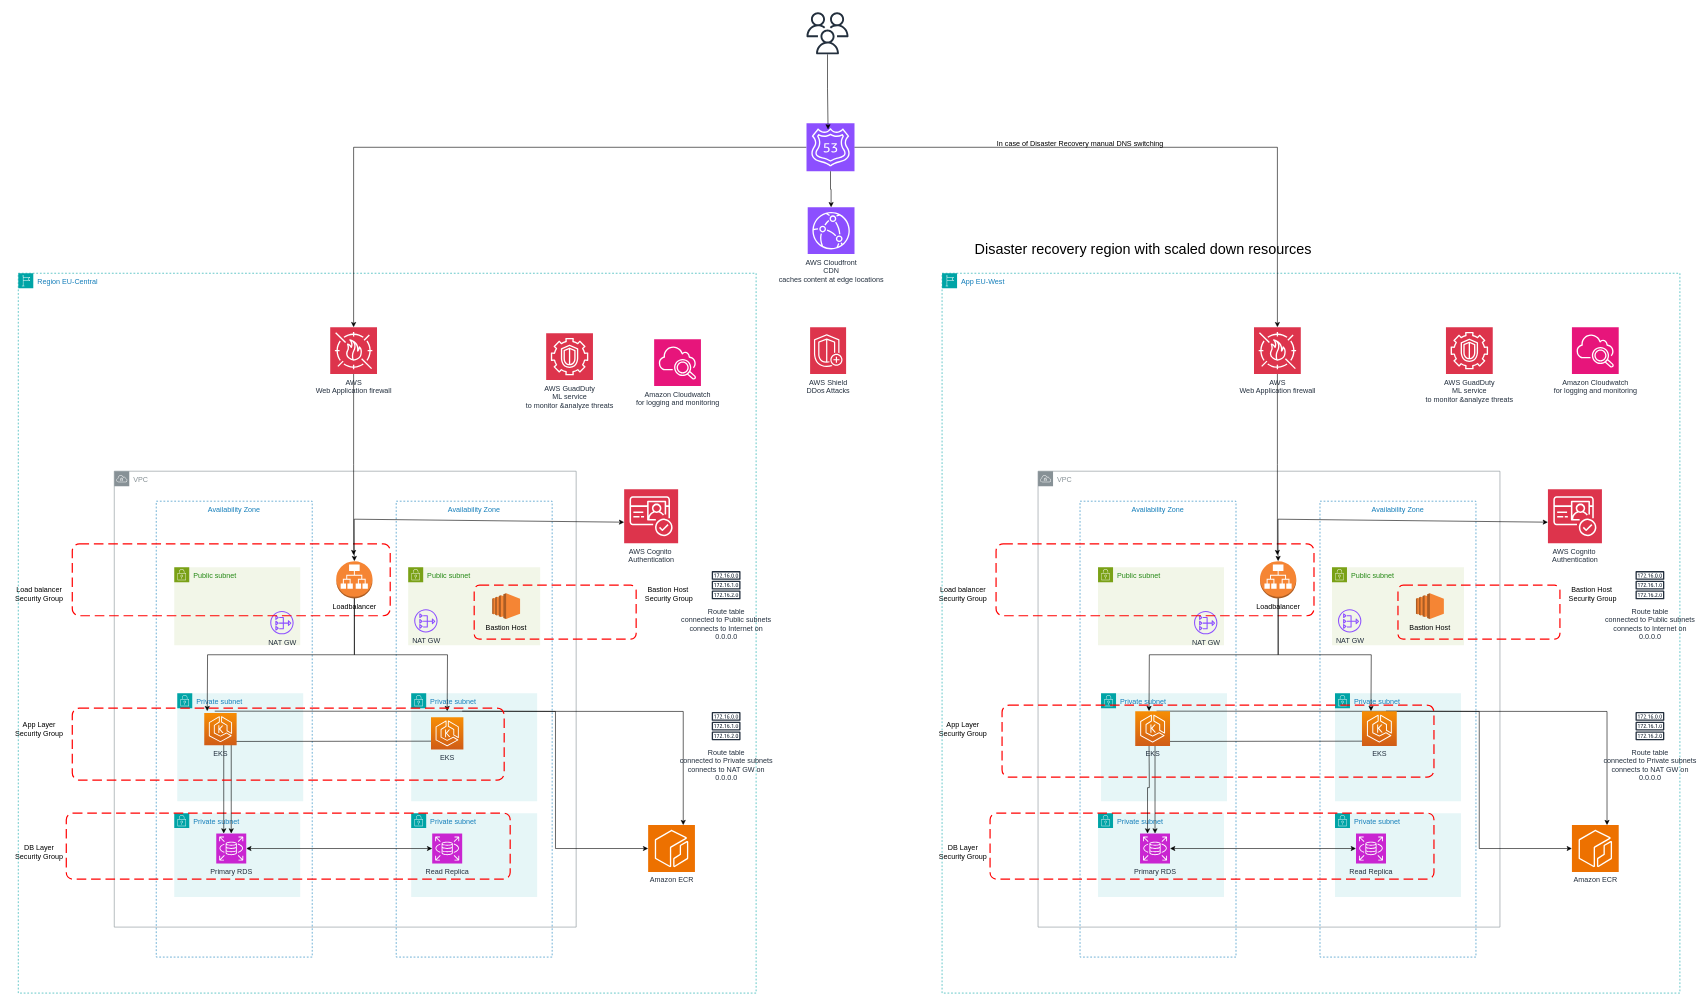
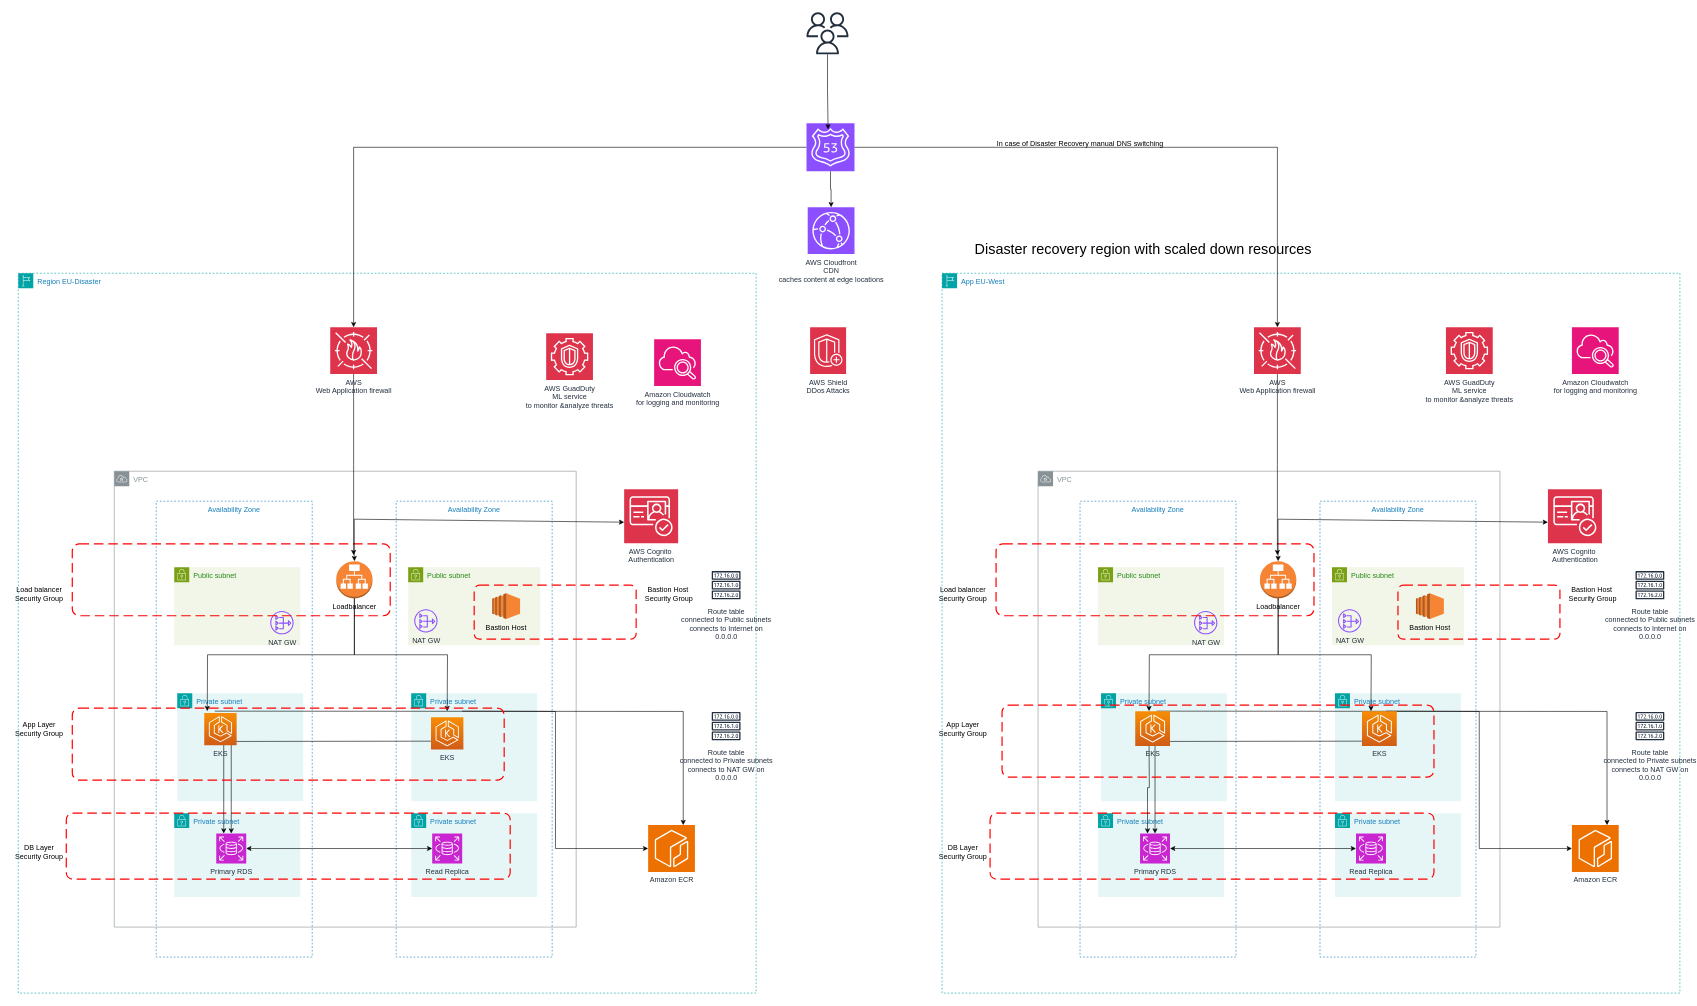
node "Region EU-Central": label "Region EU-Central" -> "Region EU-Disaster"
